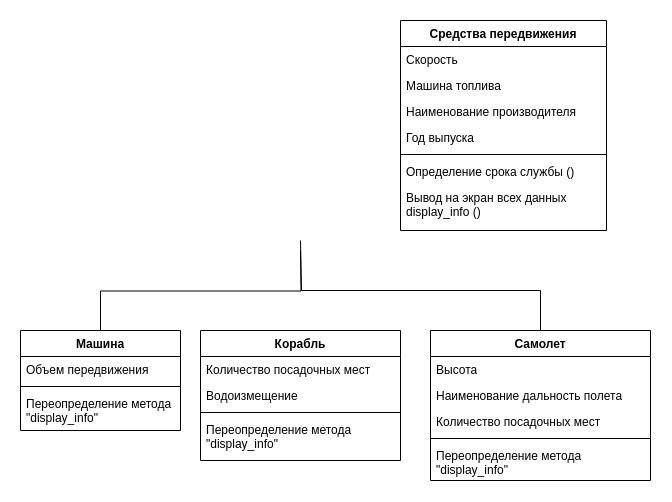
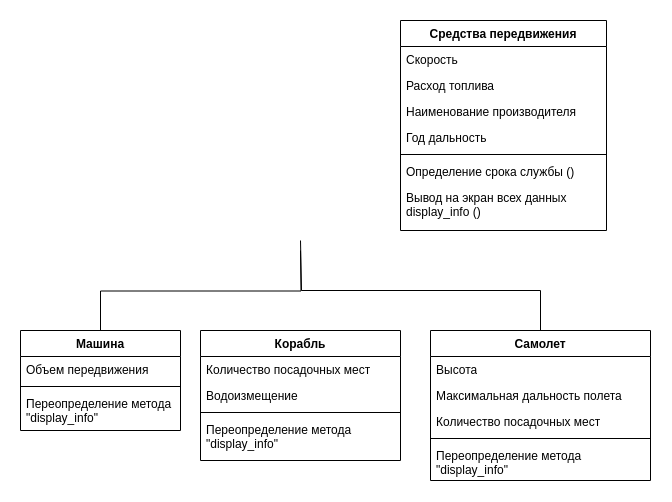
node "Машина топлива": label "Машина топлива" -> "Расход топлива"
node "Год выпуска": label "Год выпуска" -> "Год дальность"
node "Наименование дальность полета": label "Наименование дальность полета" -> "Максимальная дальность полета"
